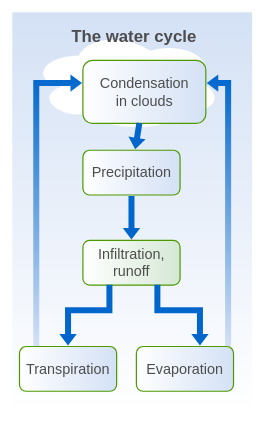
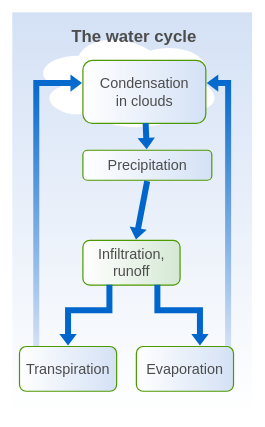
node "Precipitation": size 97x45 -> 129x30
